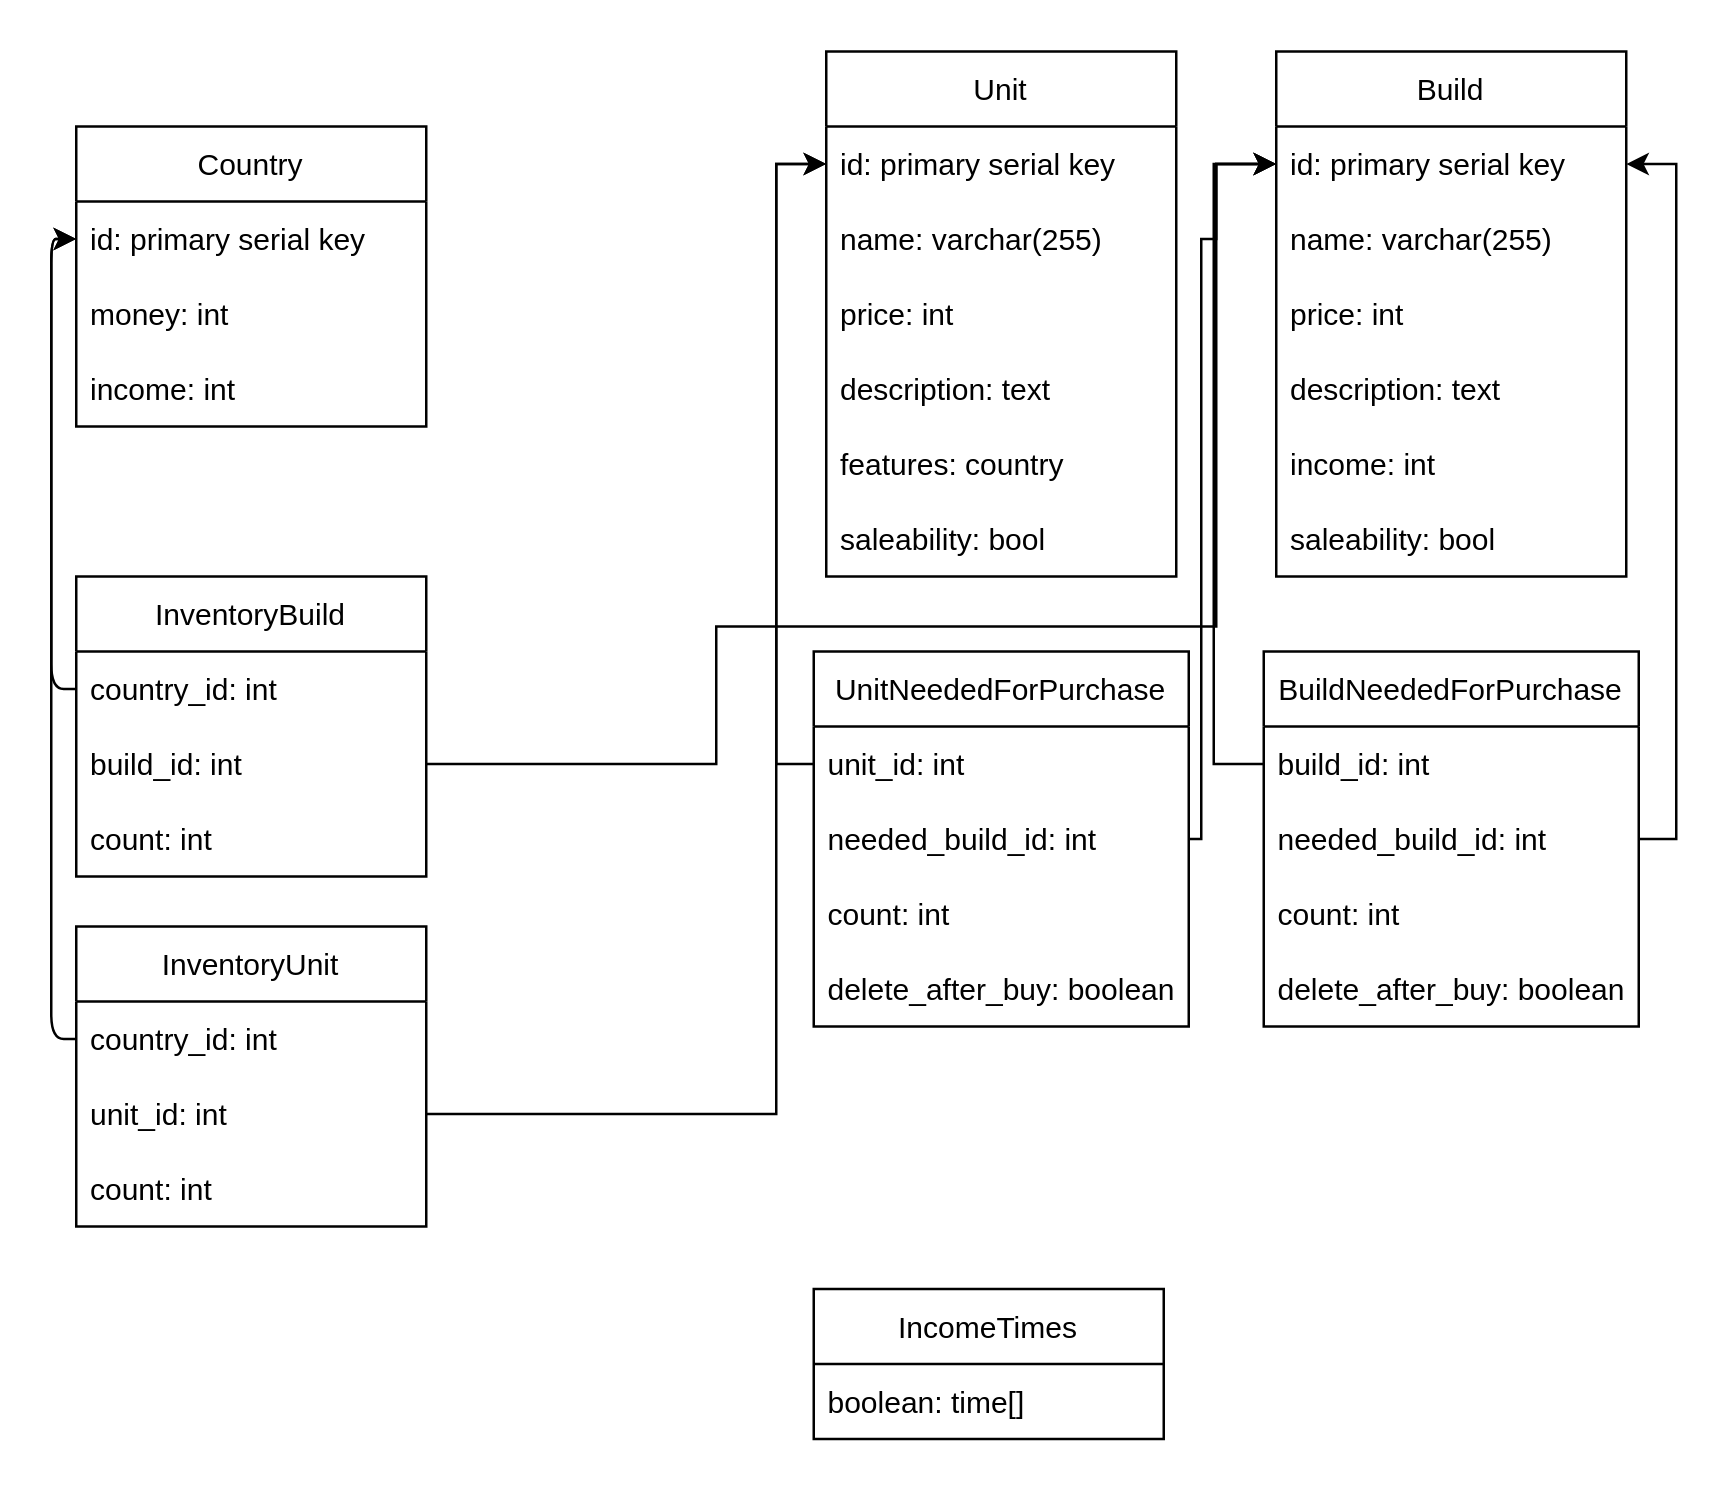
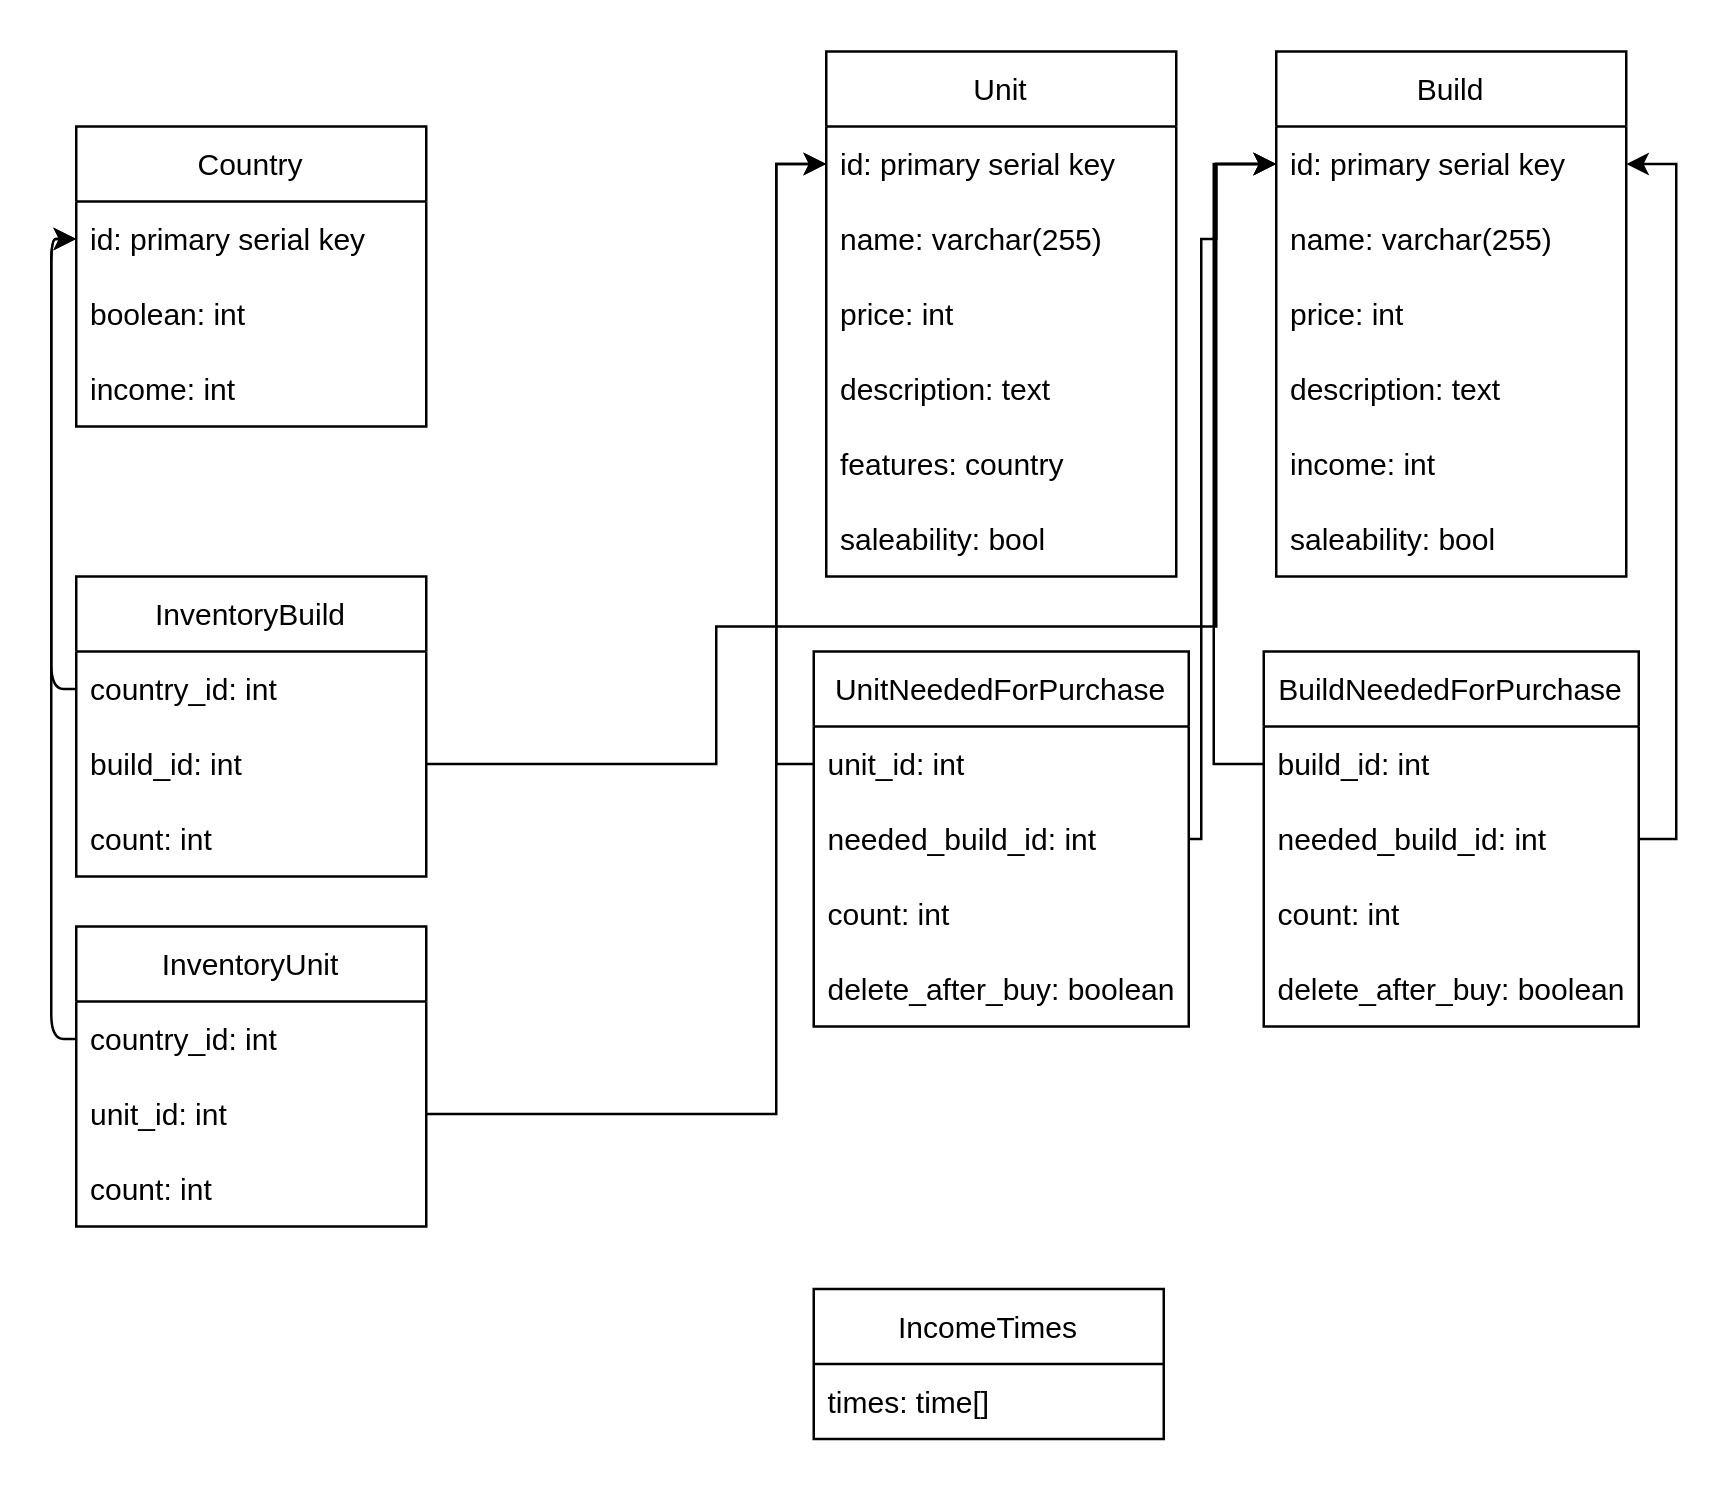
node "money: int": label "money: int" -> "boolean: int"
node "boolean: time[]": label "boolean: time[]" -> "times: time[]"
